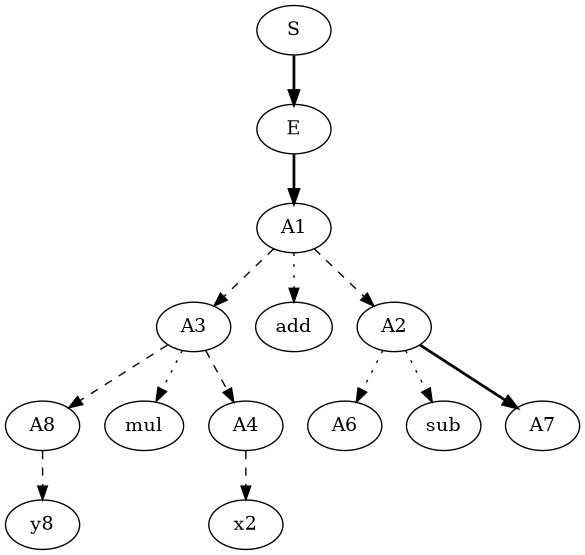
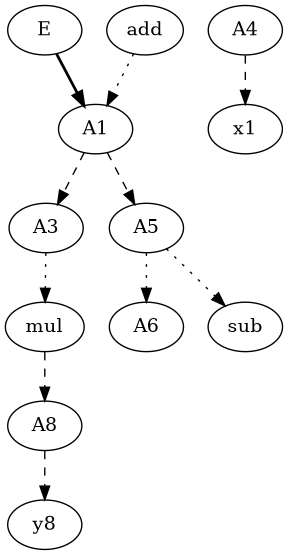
node "S": removed
edge "A1" -> "add": reversed
node "A2": label "A2" -> "A5"
edge "A3" -> "A4": removed
edge "A3" -> "A8": now "mul" -> "A8"
node "A7": removed
node "x2": label "x2" -> "x1"
